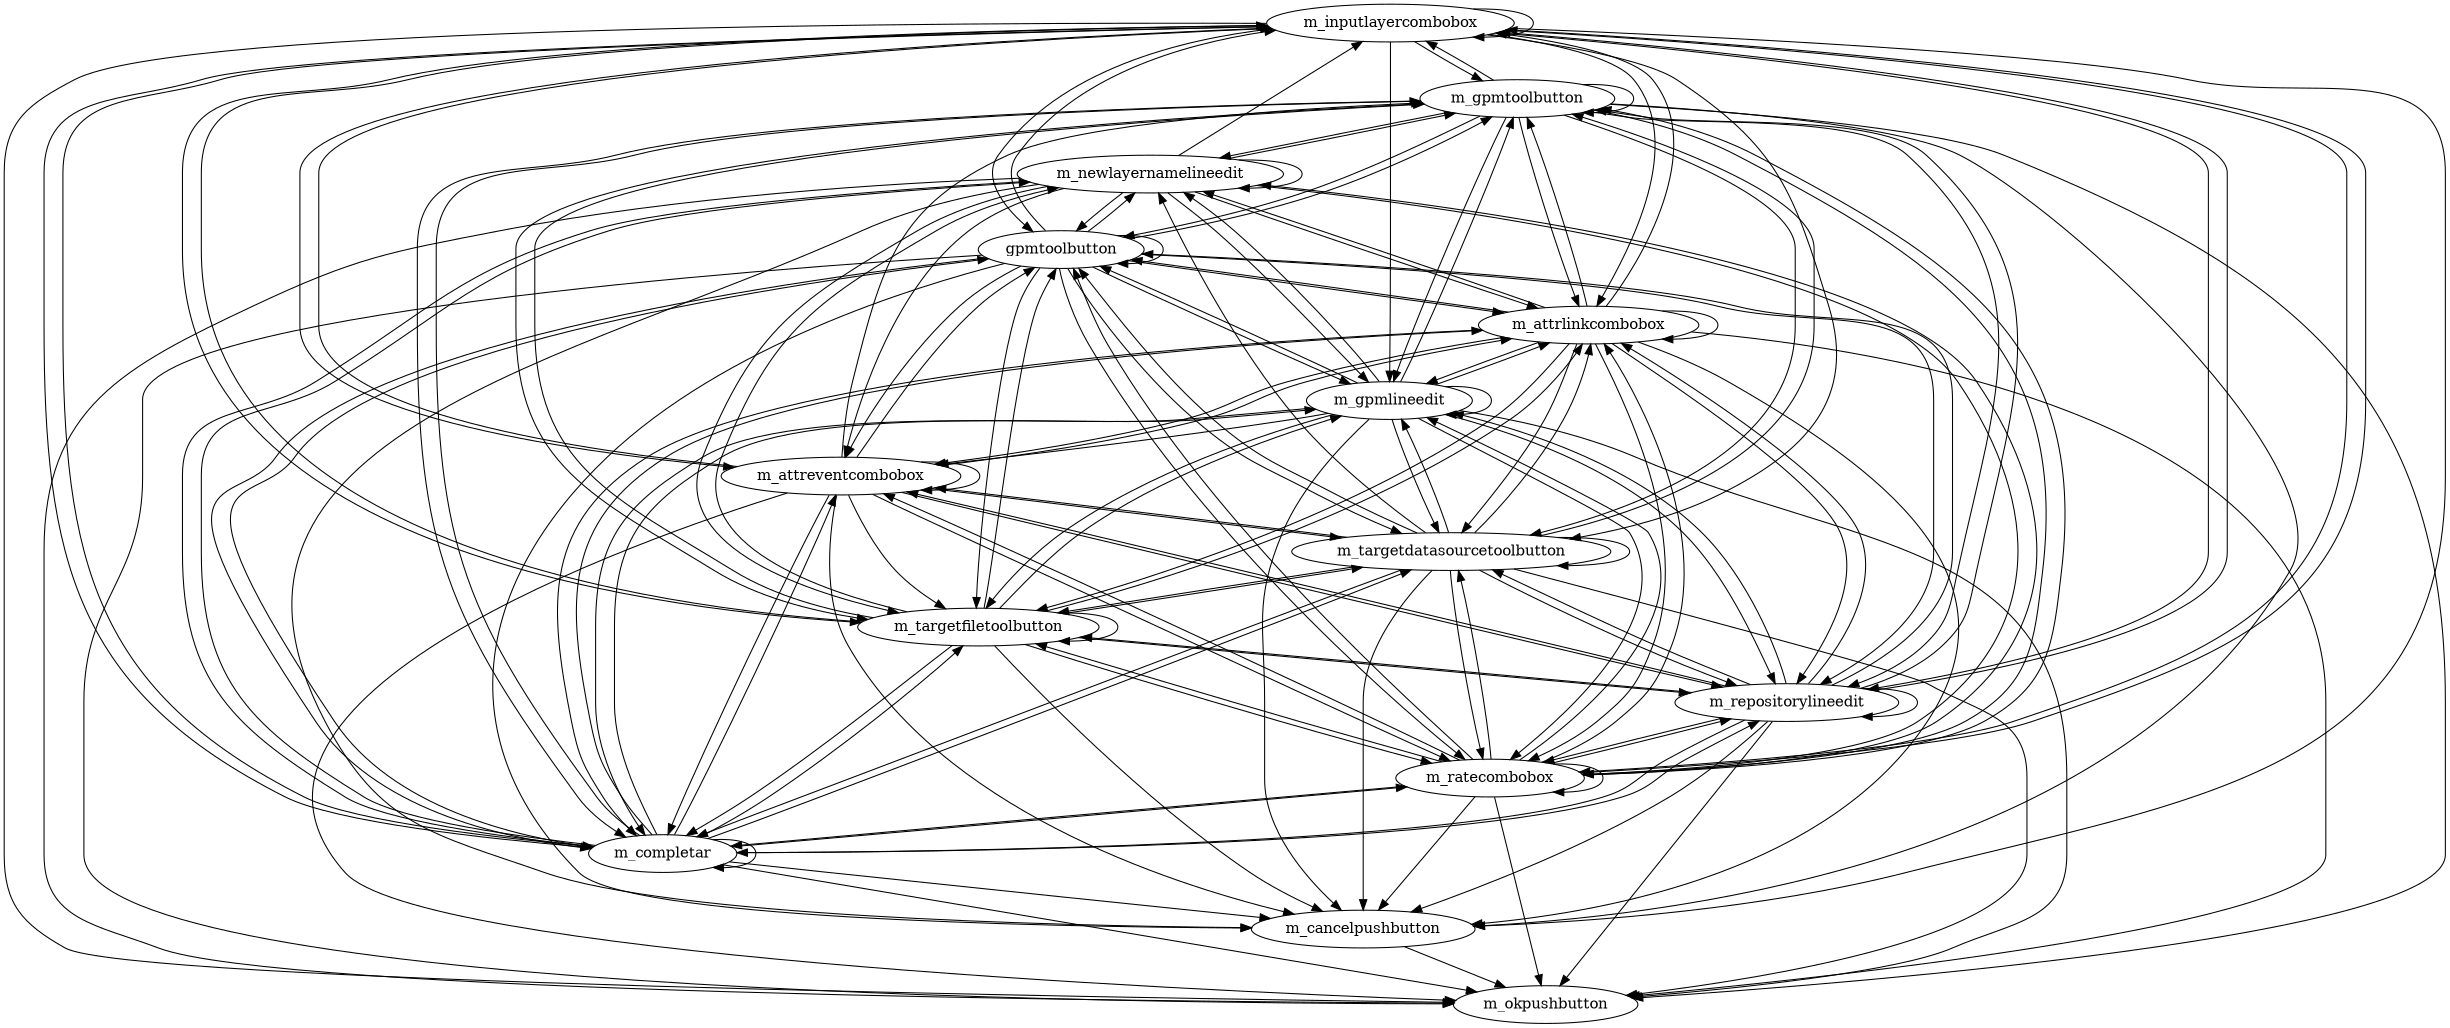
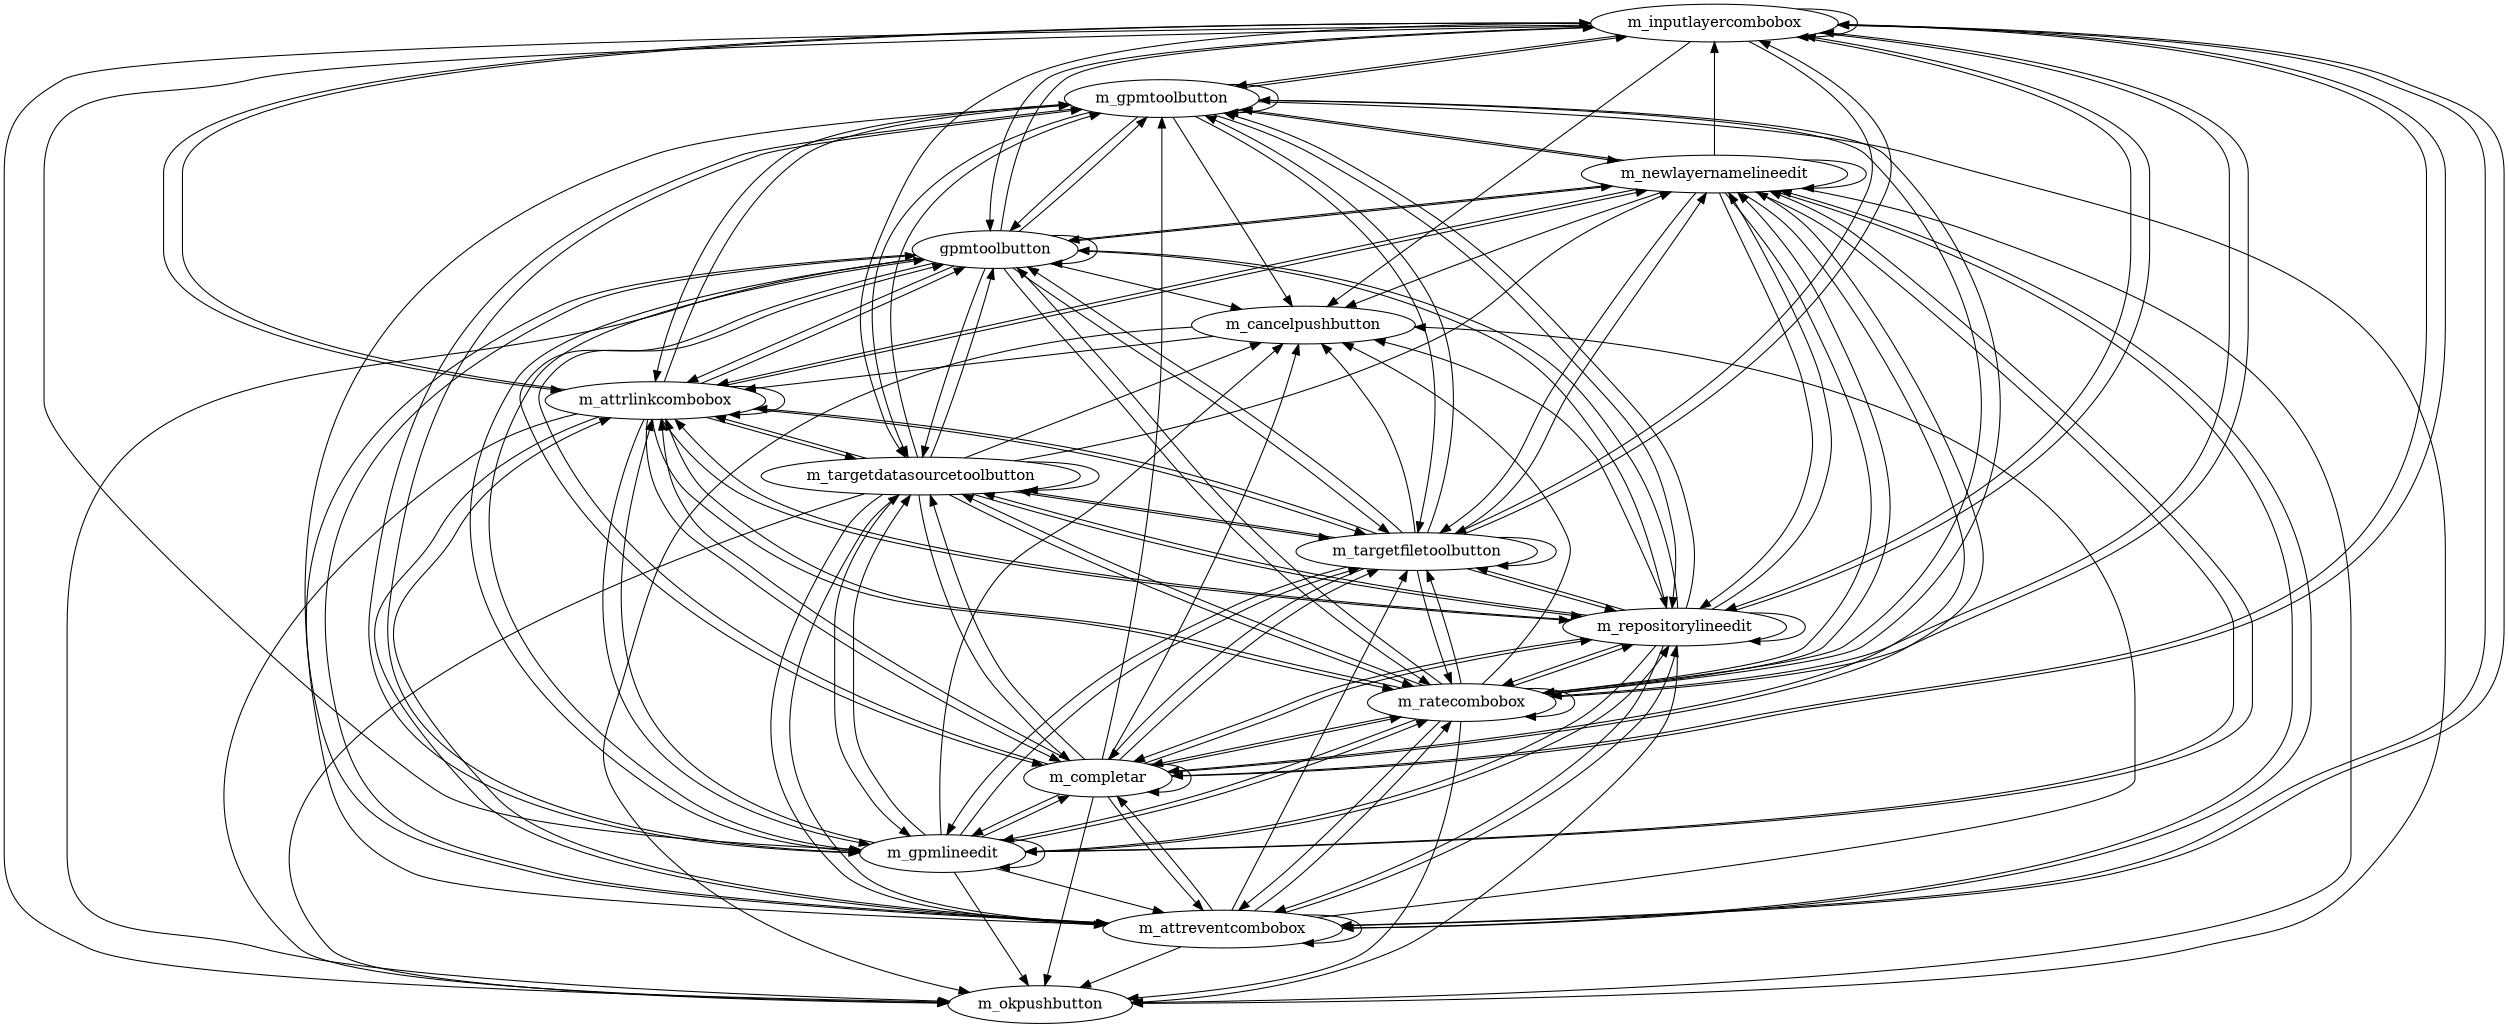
edge "m_gpmtoolbutton" -> "m_completar": removed
edge "m_newlayernamelineedit" -> "m_repositorylineedit": added
edge "m_repositorylineedit" -> "m_newlayernamelineedit": added
edge "m_attrlinkcombobox" -> "m_cancelpushbutton": reversed
edge "m_attreventcombobox" -> "m_newlayernamelineedit": added
